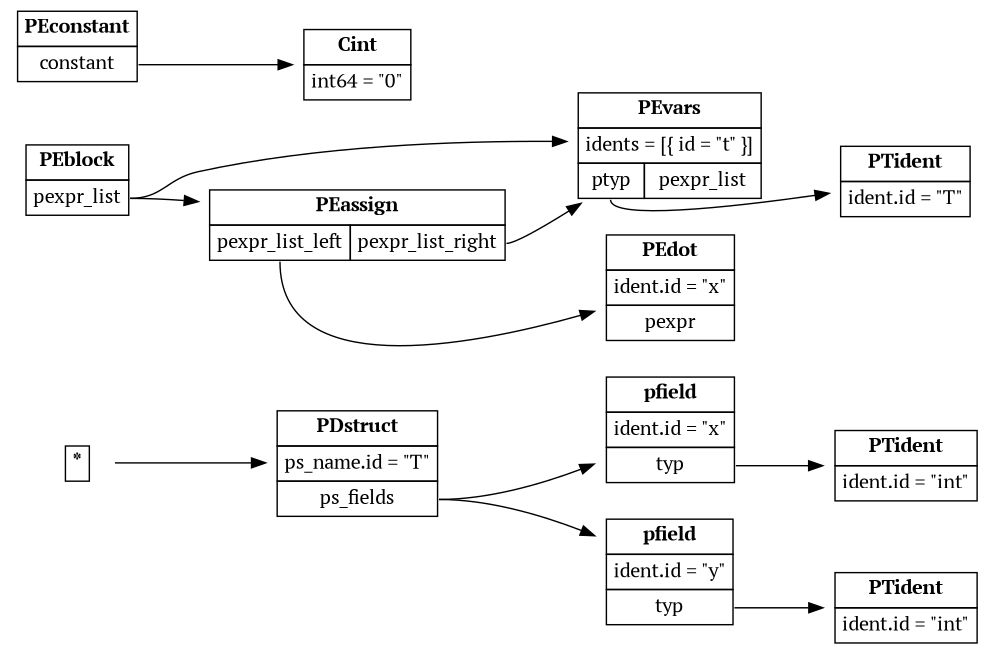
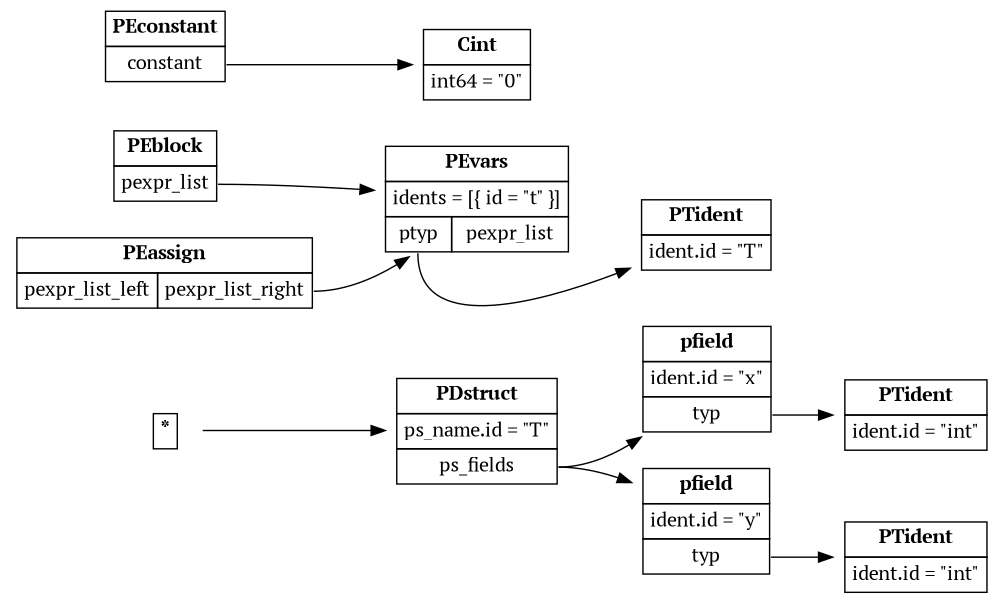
edge "PEblock" -> "PEassign": removed
node "PEdot": removed
